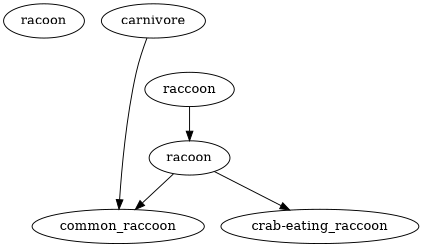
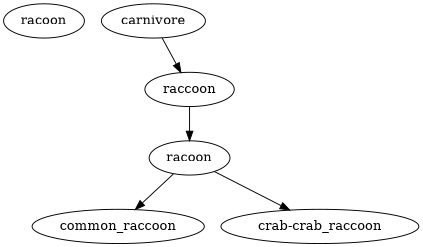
edge "carnivore" -> "common_raccoon": now "carnivore" -> "raccoon"
node "crab-eating_raccoon": label "crab-eating_raccoon" -> "crab-crab_raccoon"
